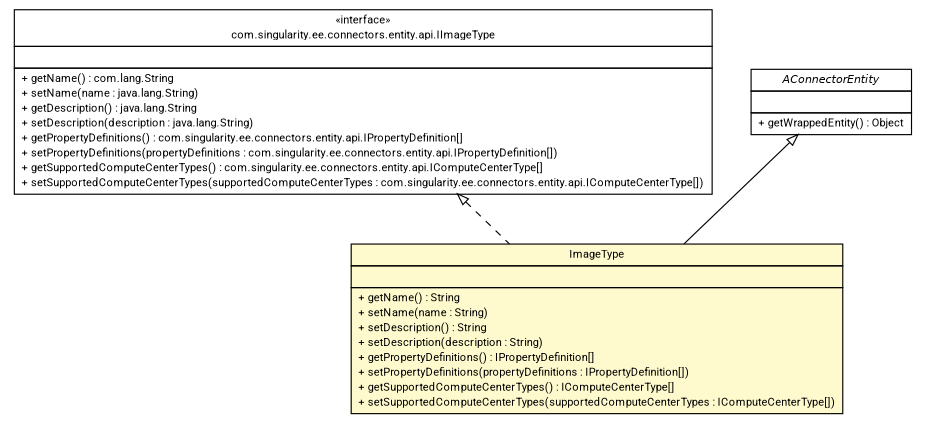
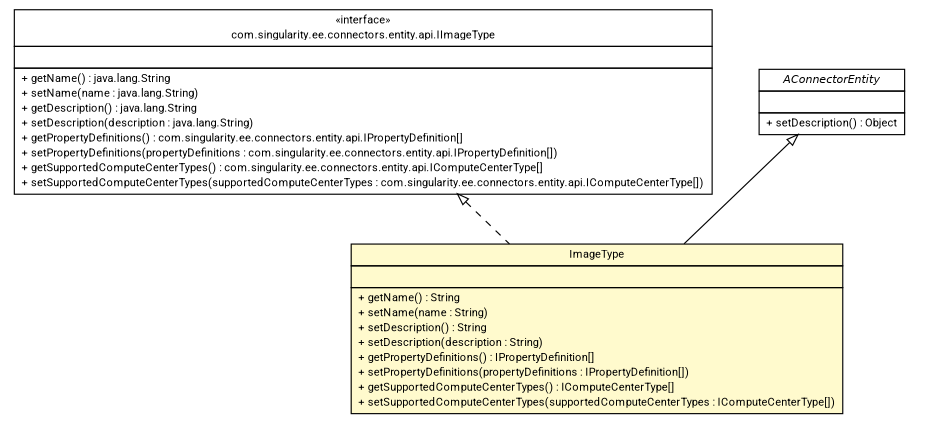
node "com.singularity.ee.connectors.entity.api.IImageType": text "+ getName() : com.lang.String" -> "+ getName() : java.lang.String"
node "AConnectorEntity": text "+ getWrappedEntity() : Object" -> "+ setDescription() : Object"
